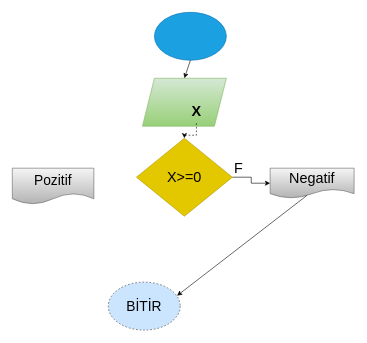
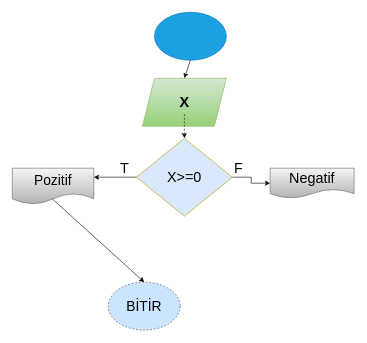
node "X": moved (197, 111) -> (185, 102)
node "T": added
edge "X>=0" -> "Pozitif": added
node "X>=0": fillcolor #e3c800 -> #dae8fc
edge "Pozitif" -> "BİTİR": added
edge "Negatif" -> "BİTİR": removed
